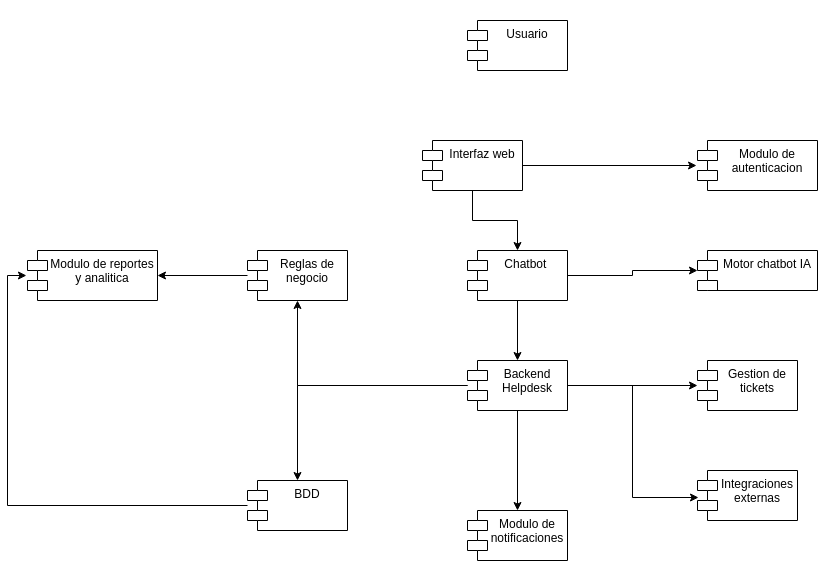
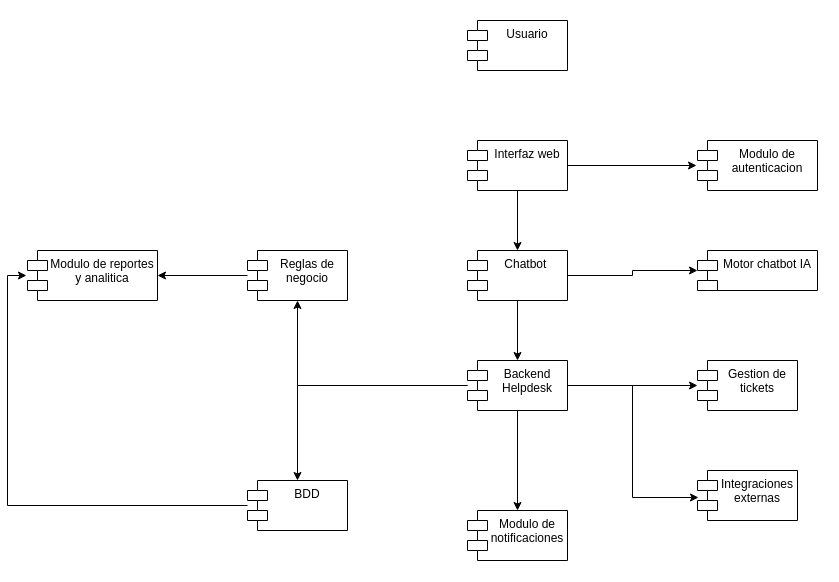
node "Interfaz web": moved (473, 166) -> (518, 166)
